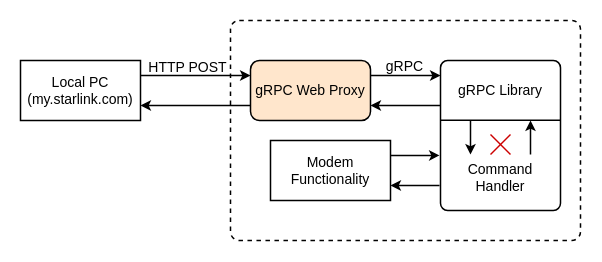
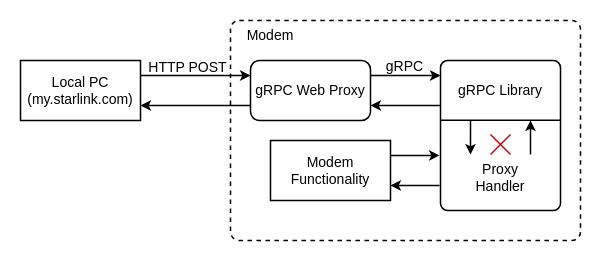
node "Modem": added
node "gRPC Web Proxy": fillcolor #ffe6cc -> #ffffff
node "Command Handler": label "Command Handler" -> "Proxy Handler"
